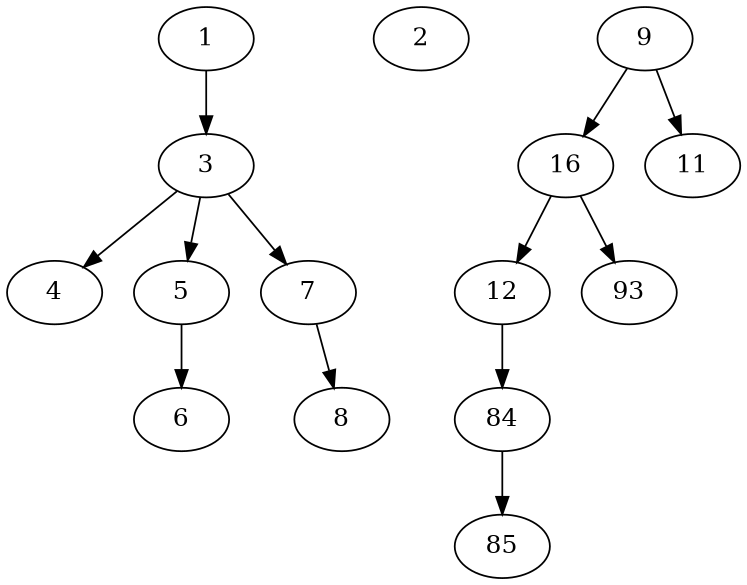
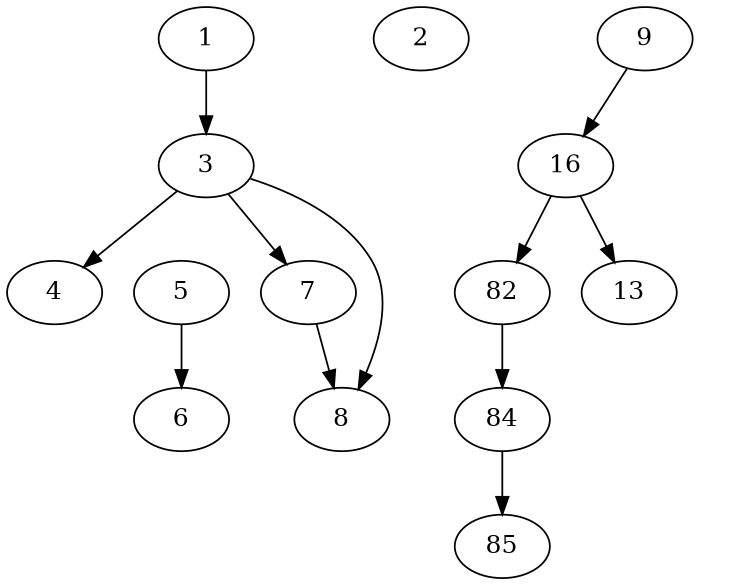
node "11": removed
edge "3" -> "5": now "3" -> "8"
node "12": label "12" -> "82"
node "93": label "93" -> "13"
